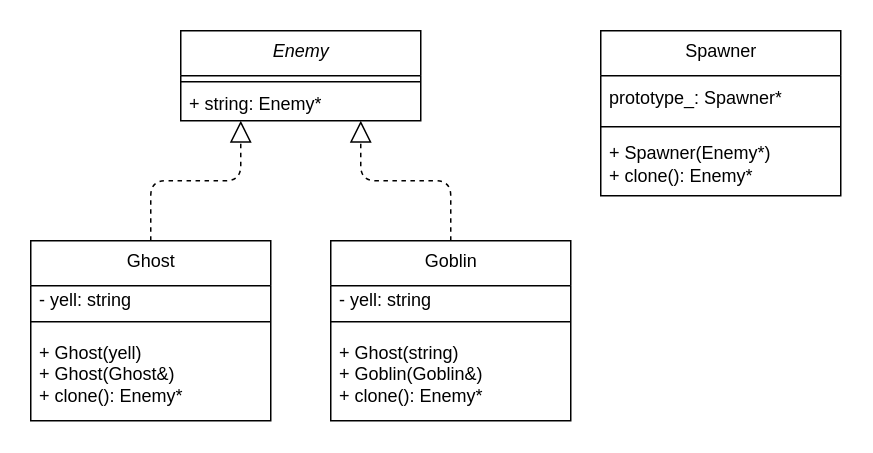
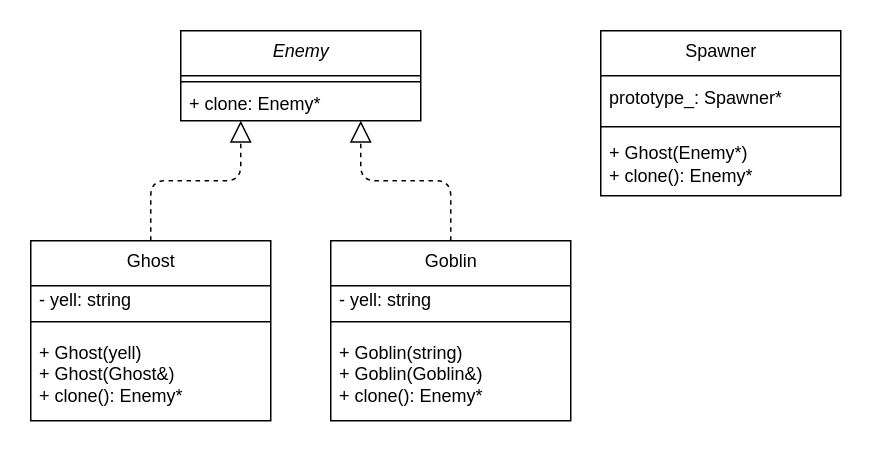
node "+ string: Enemy*": label "+ string: Enemy*" -> "+ clone: Enemy*"
node "+ Spawner(Enemy*) + clone(): Enemy*": label "+ Spawner(Enemy*) + clone(): Enemy*" -> "+ Ghost(Enemy*) + clone(): Enemy*"
node "+ Ghost(string)+ Goblin(Goblin&)+ clone(): Enemy*": label "+ Ghost(string)+ Goblin(Goblin&)+ clone(): Enemy*" -> "+ Goblin(string)+ Goblin(Goblin&)+ clone(): Enemy*"
